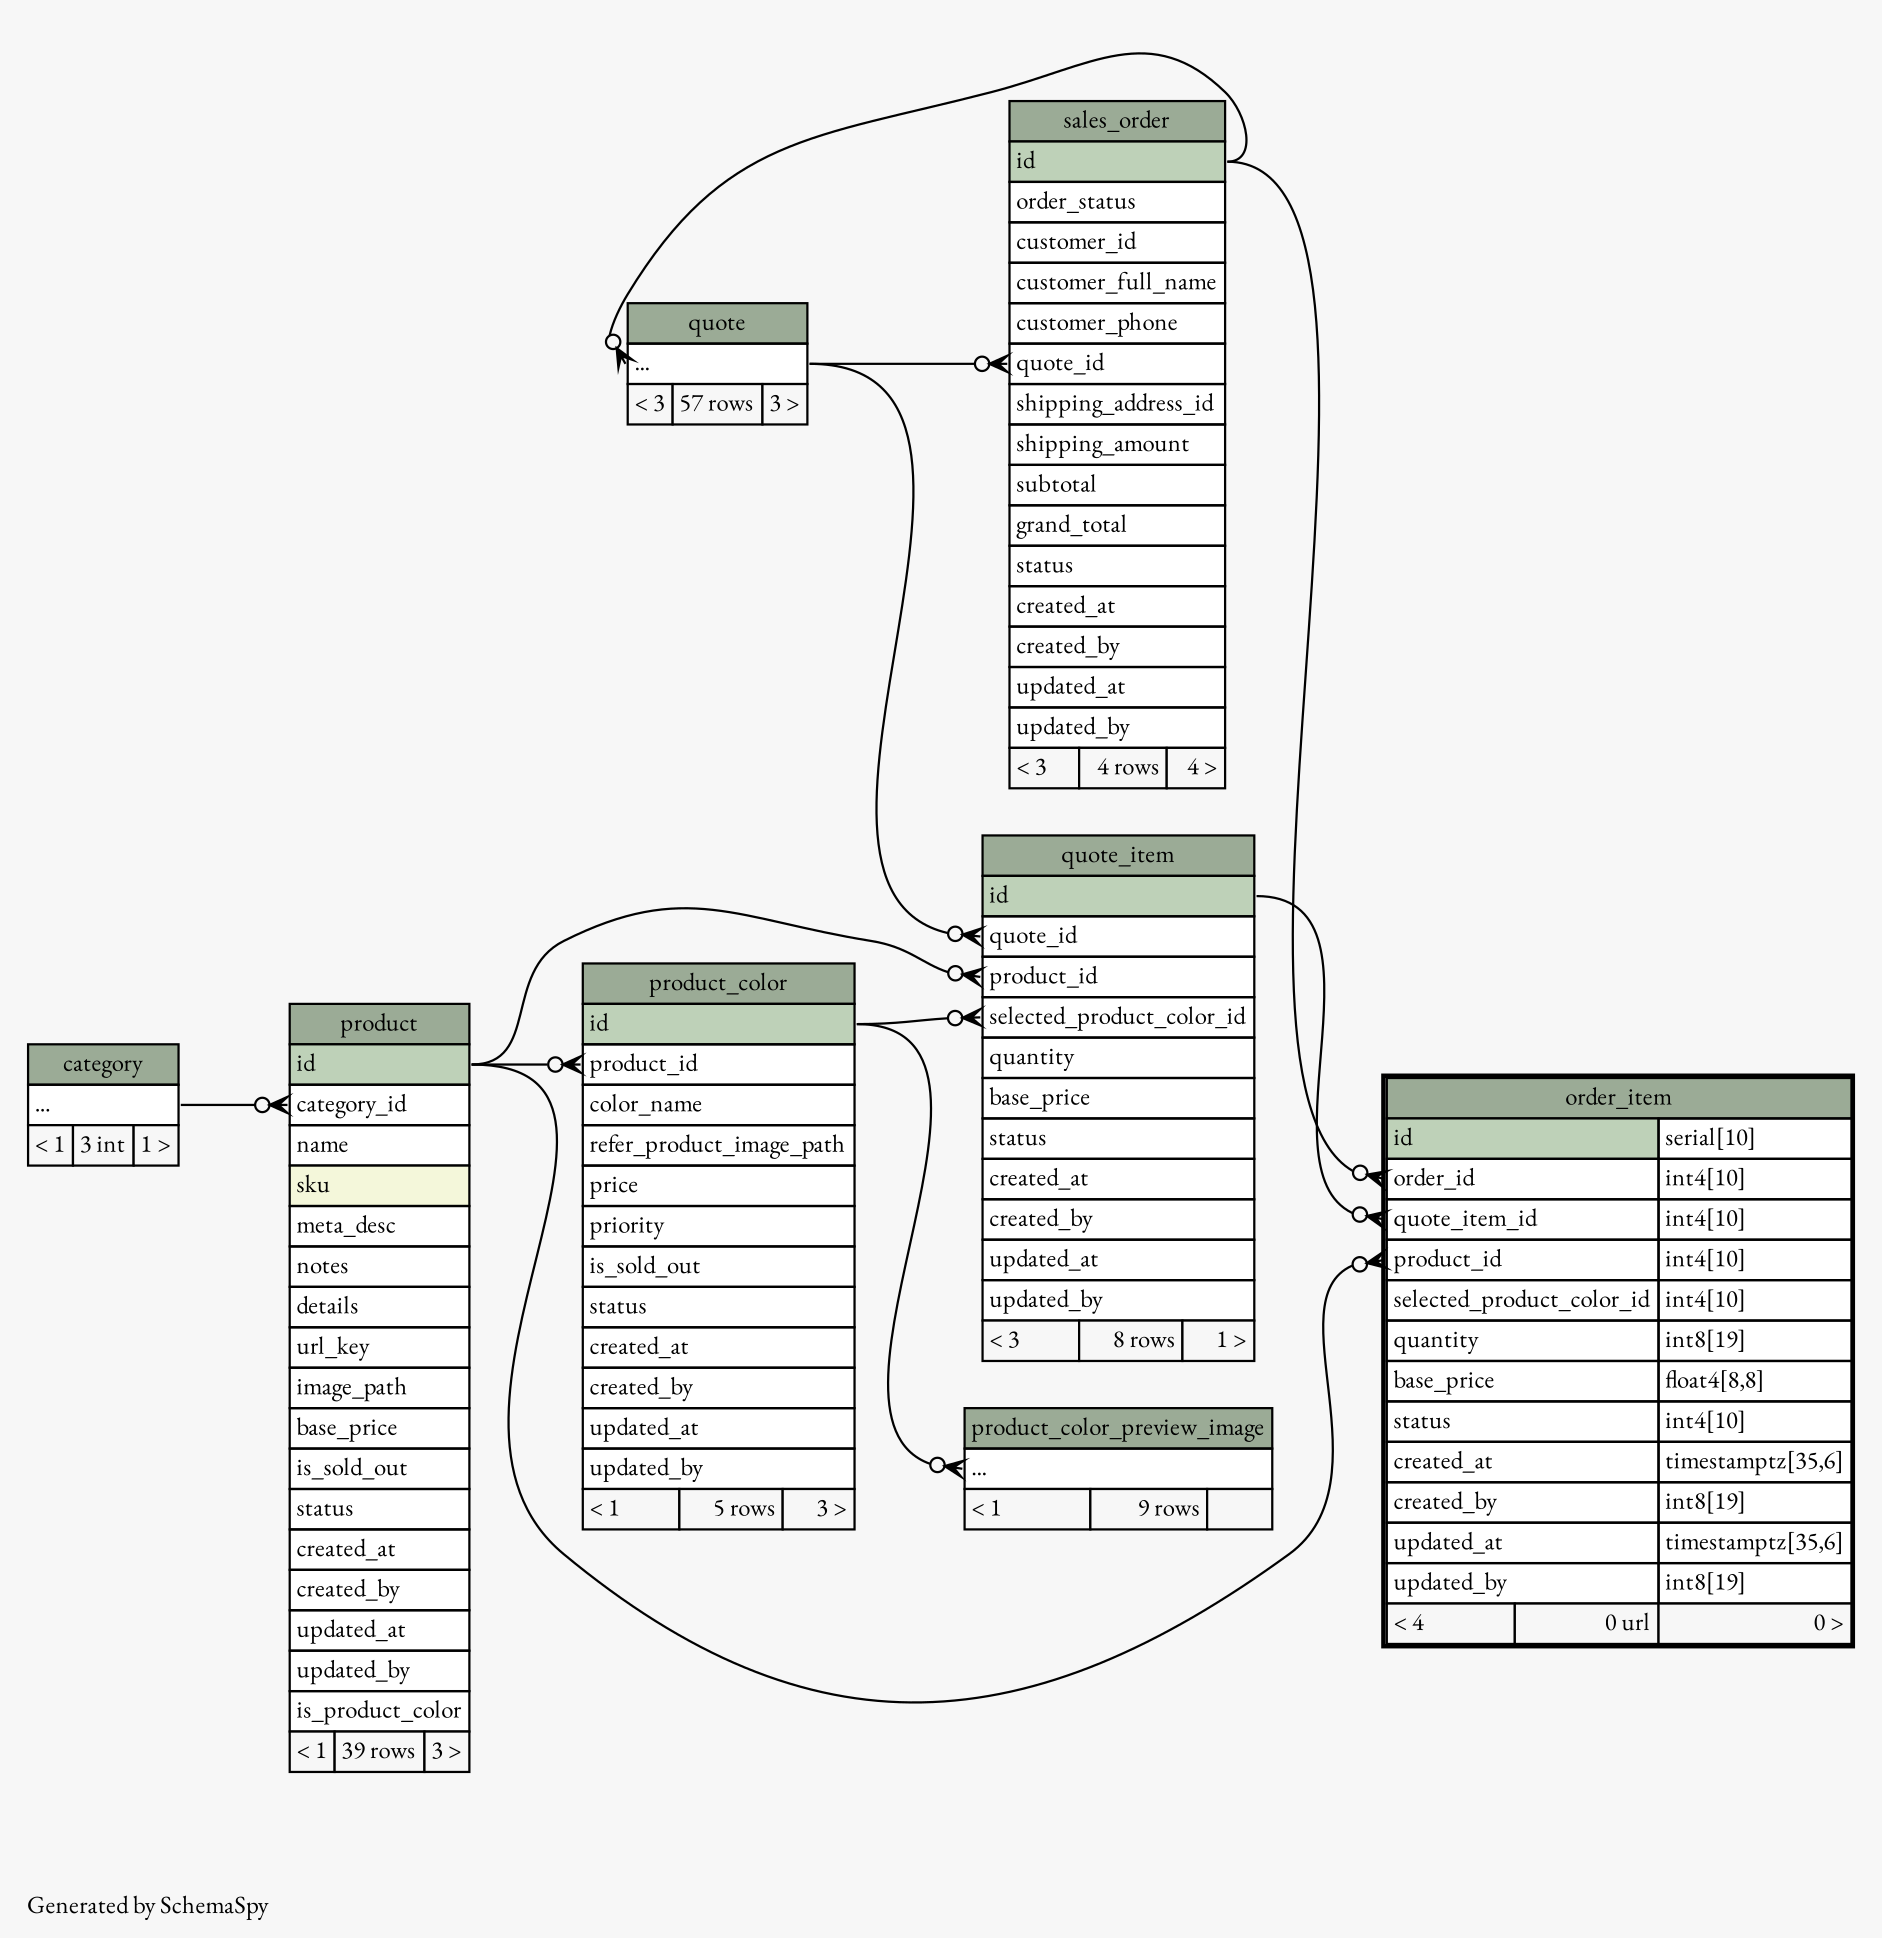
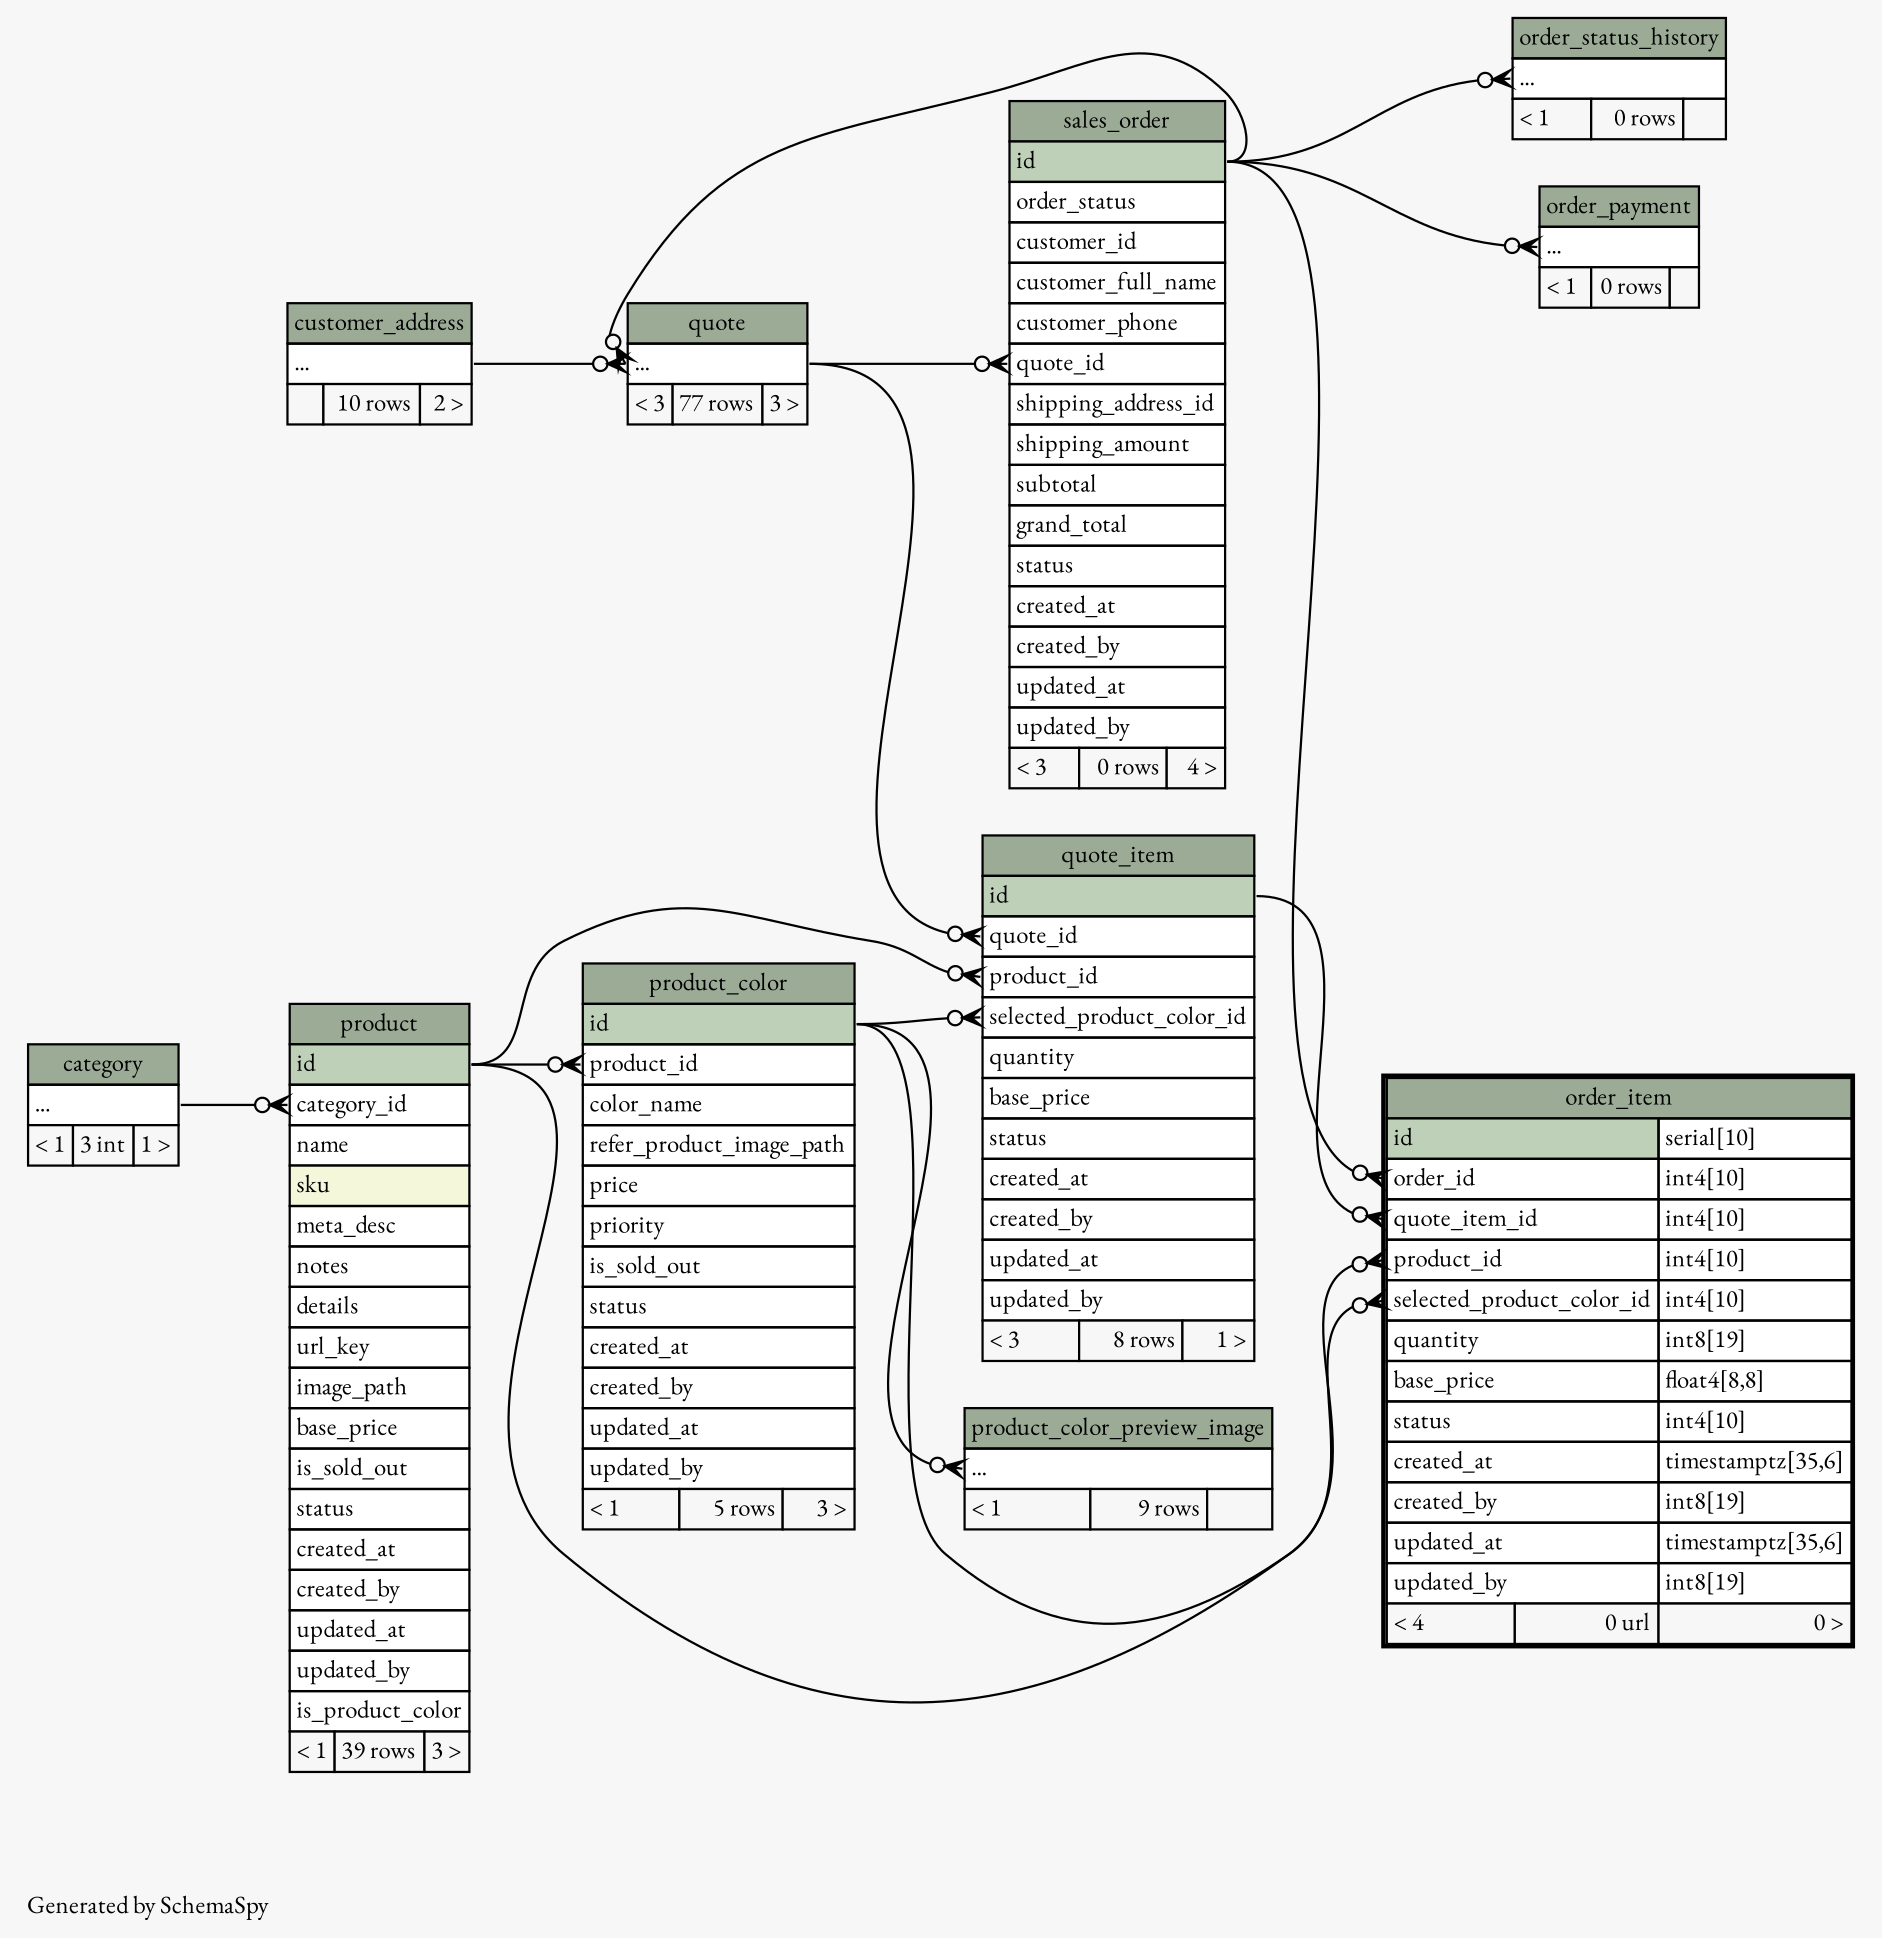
node "order_status_history": added
node "order_payment": added
node "customer_address": added
node "quote": text "57 rows" -> "77 rows"
node "sales_order": text "4 rows" -> "0 rows"
edge "product_color" -> "order_item": added
